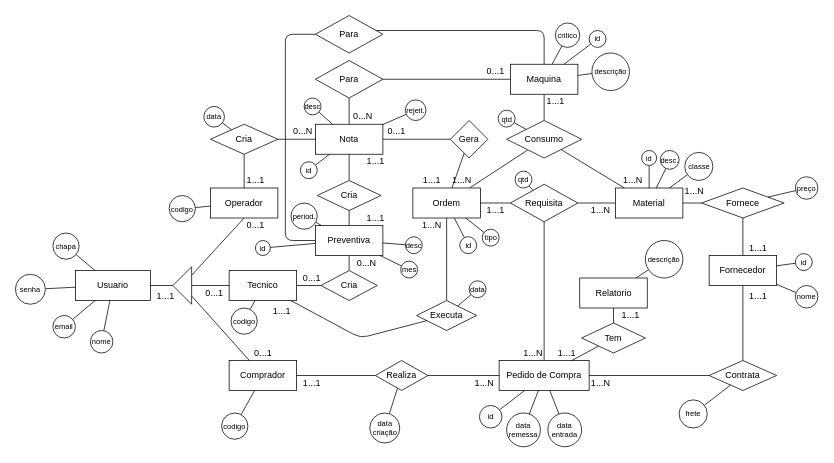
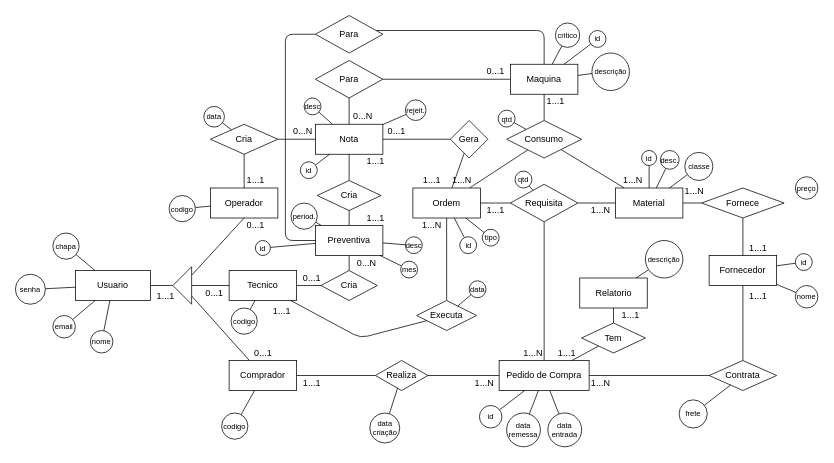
edge "preço" -- "Fornece": removed
